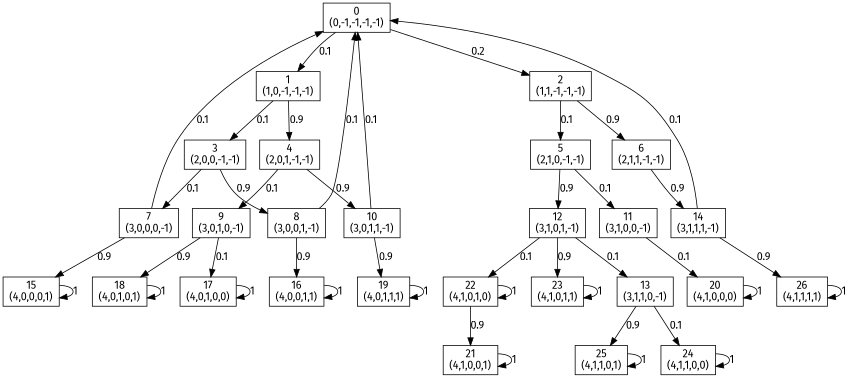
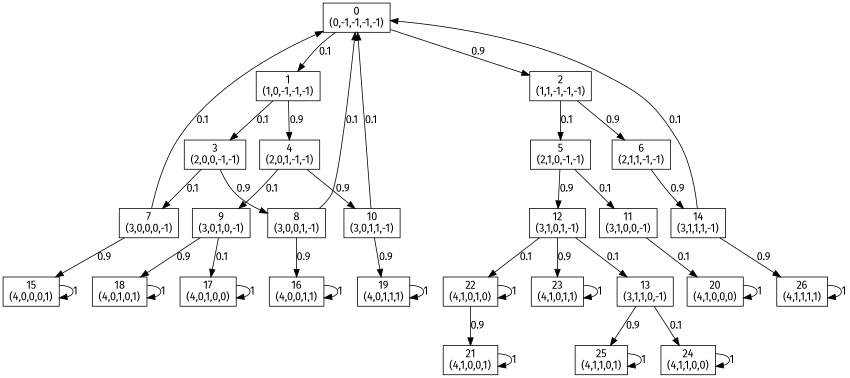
edge "0 (0,-1,-1,-1,-1)" -> "2 (1,1,-1,-1,-1)": label "0.2" -> "0.9"
